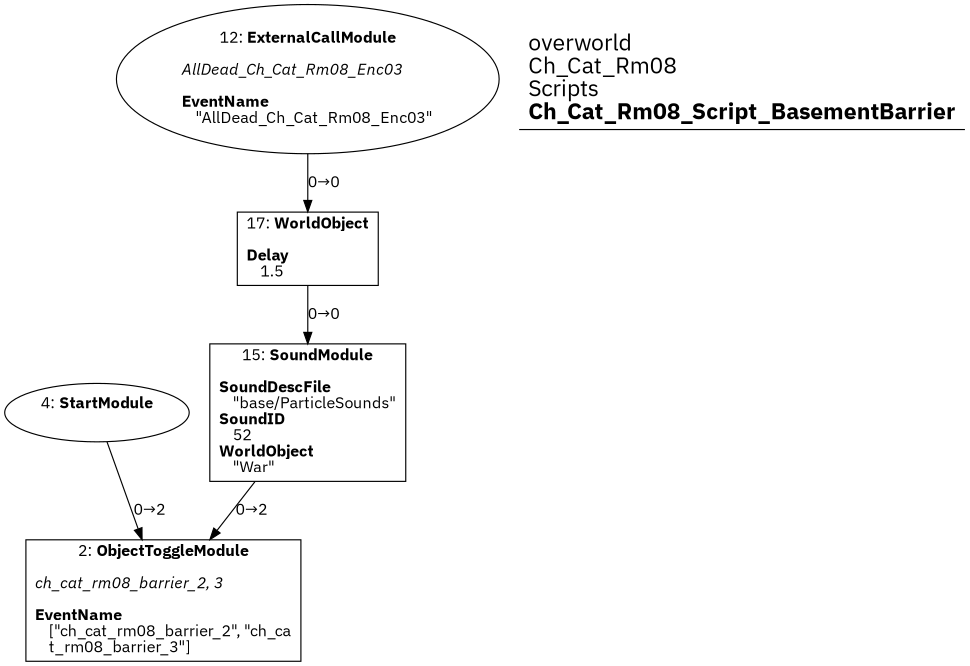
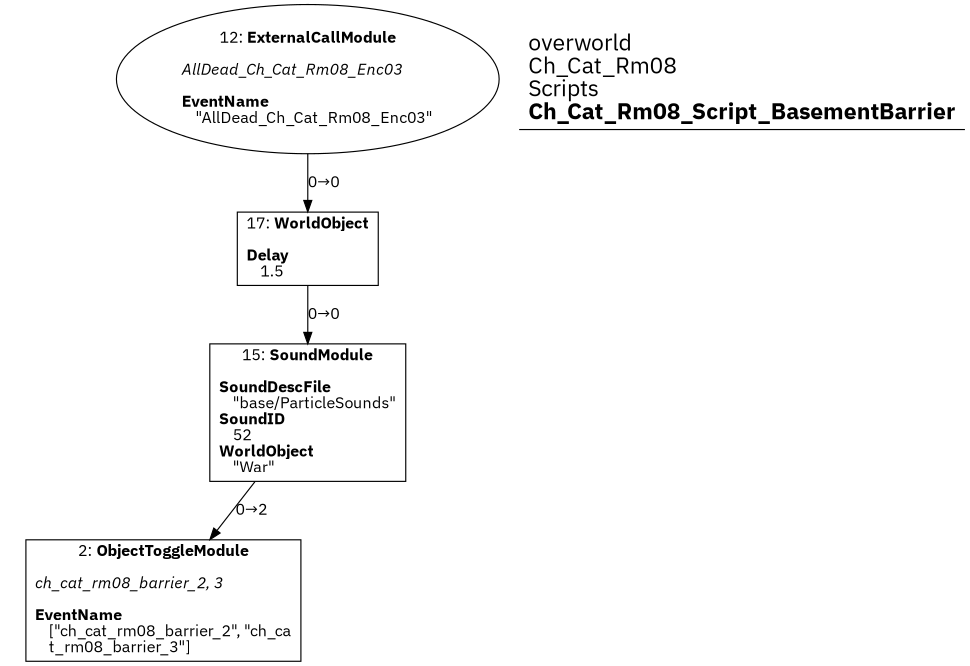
node "4:": removed
